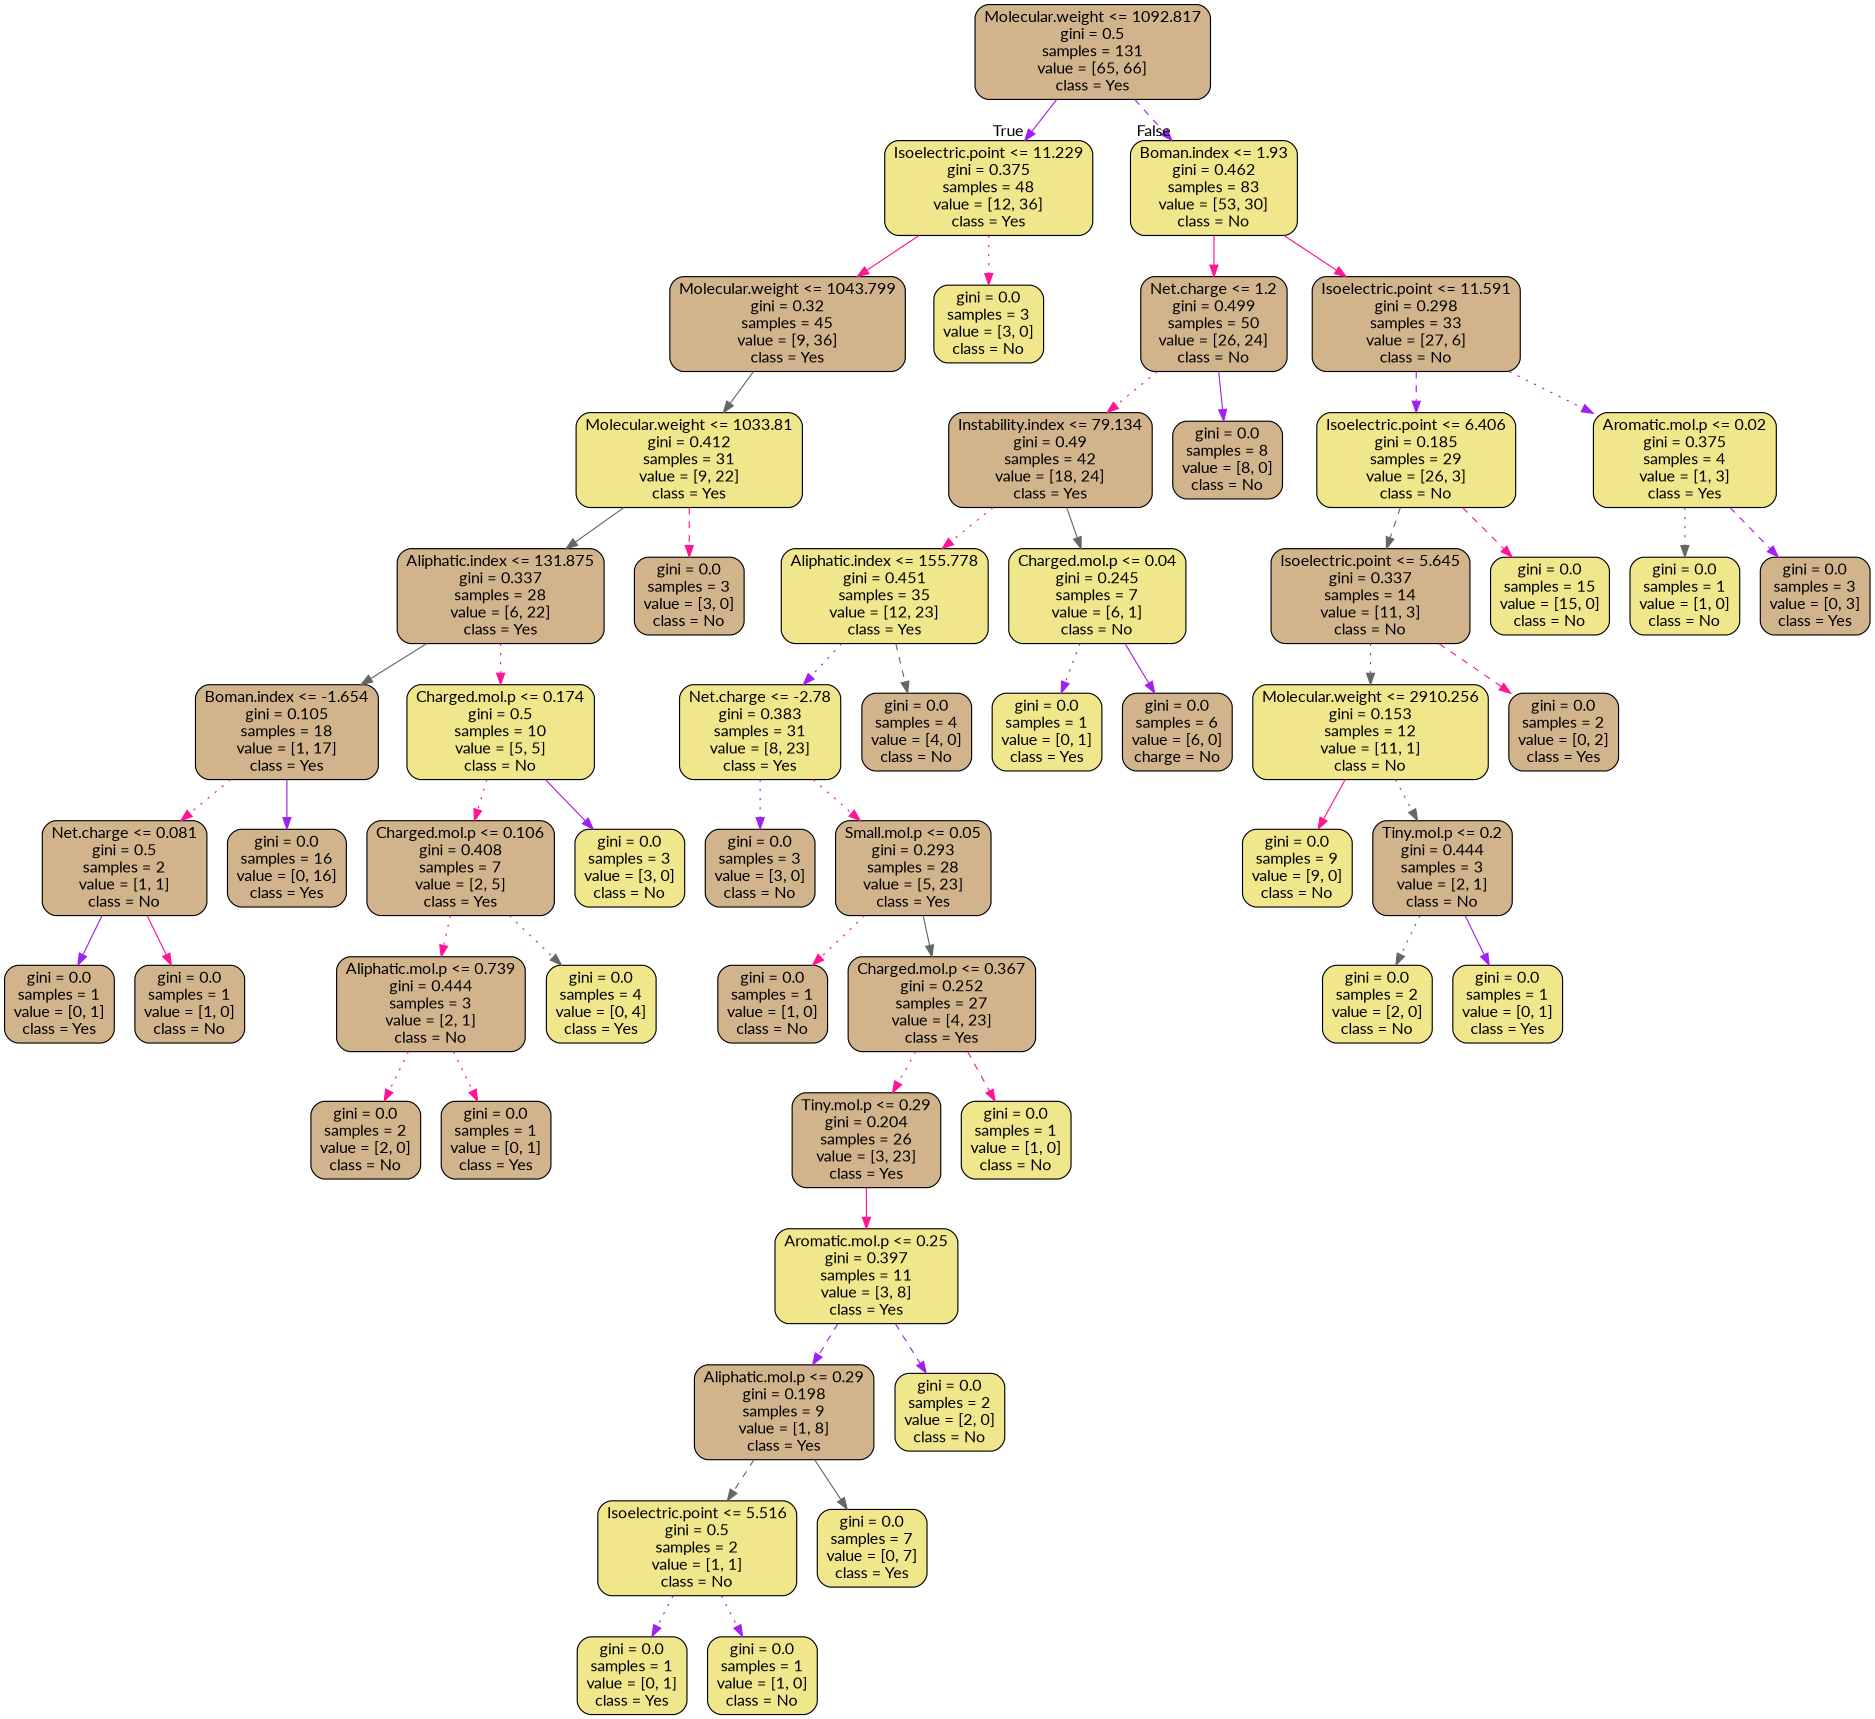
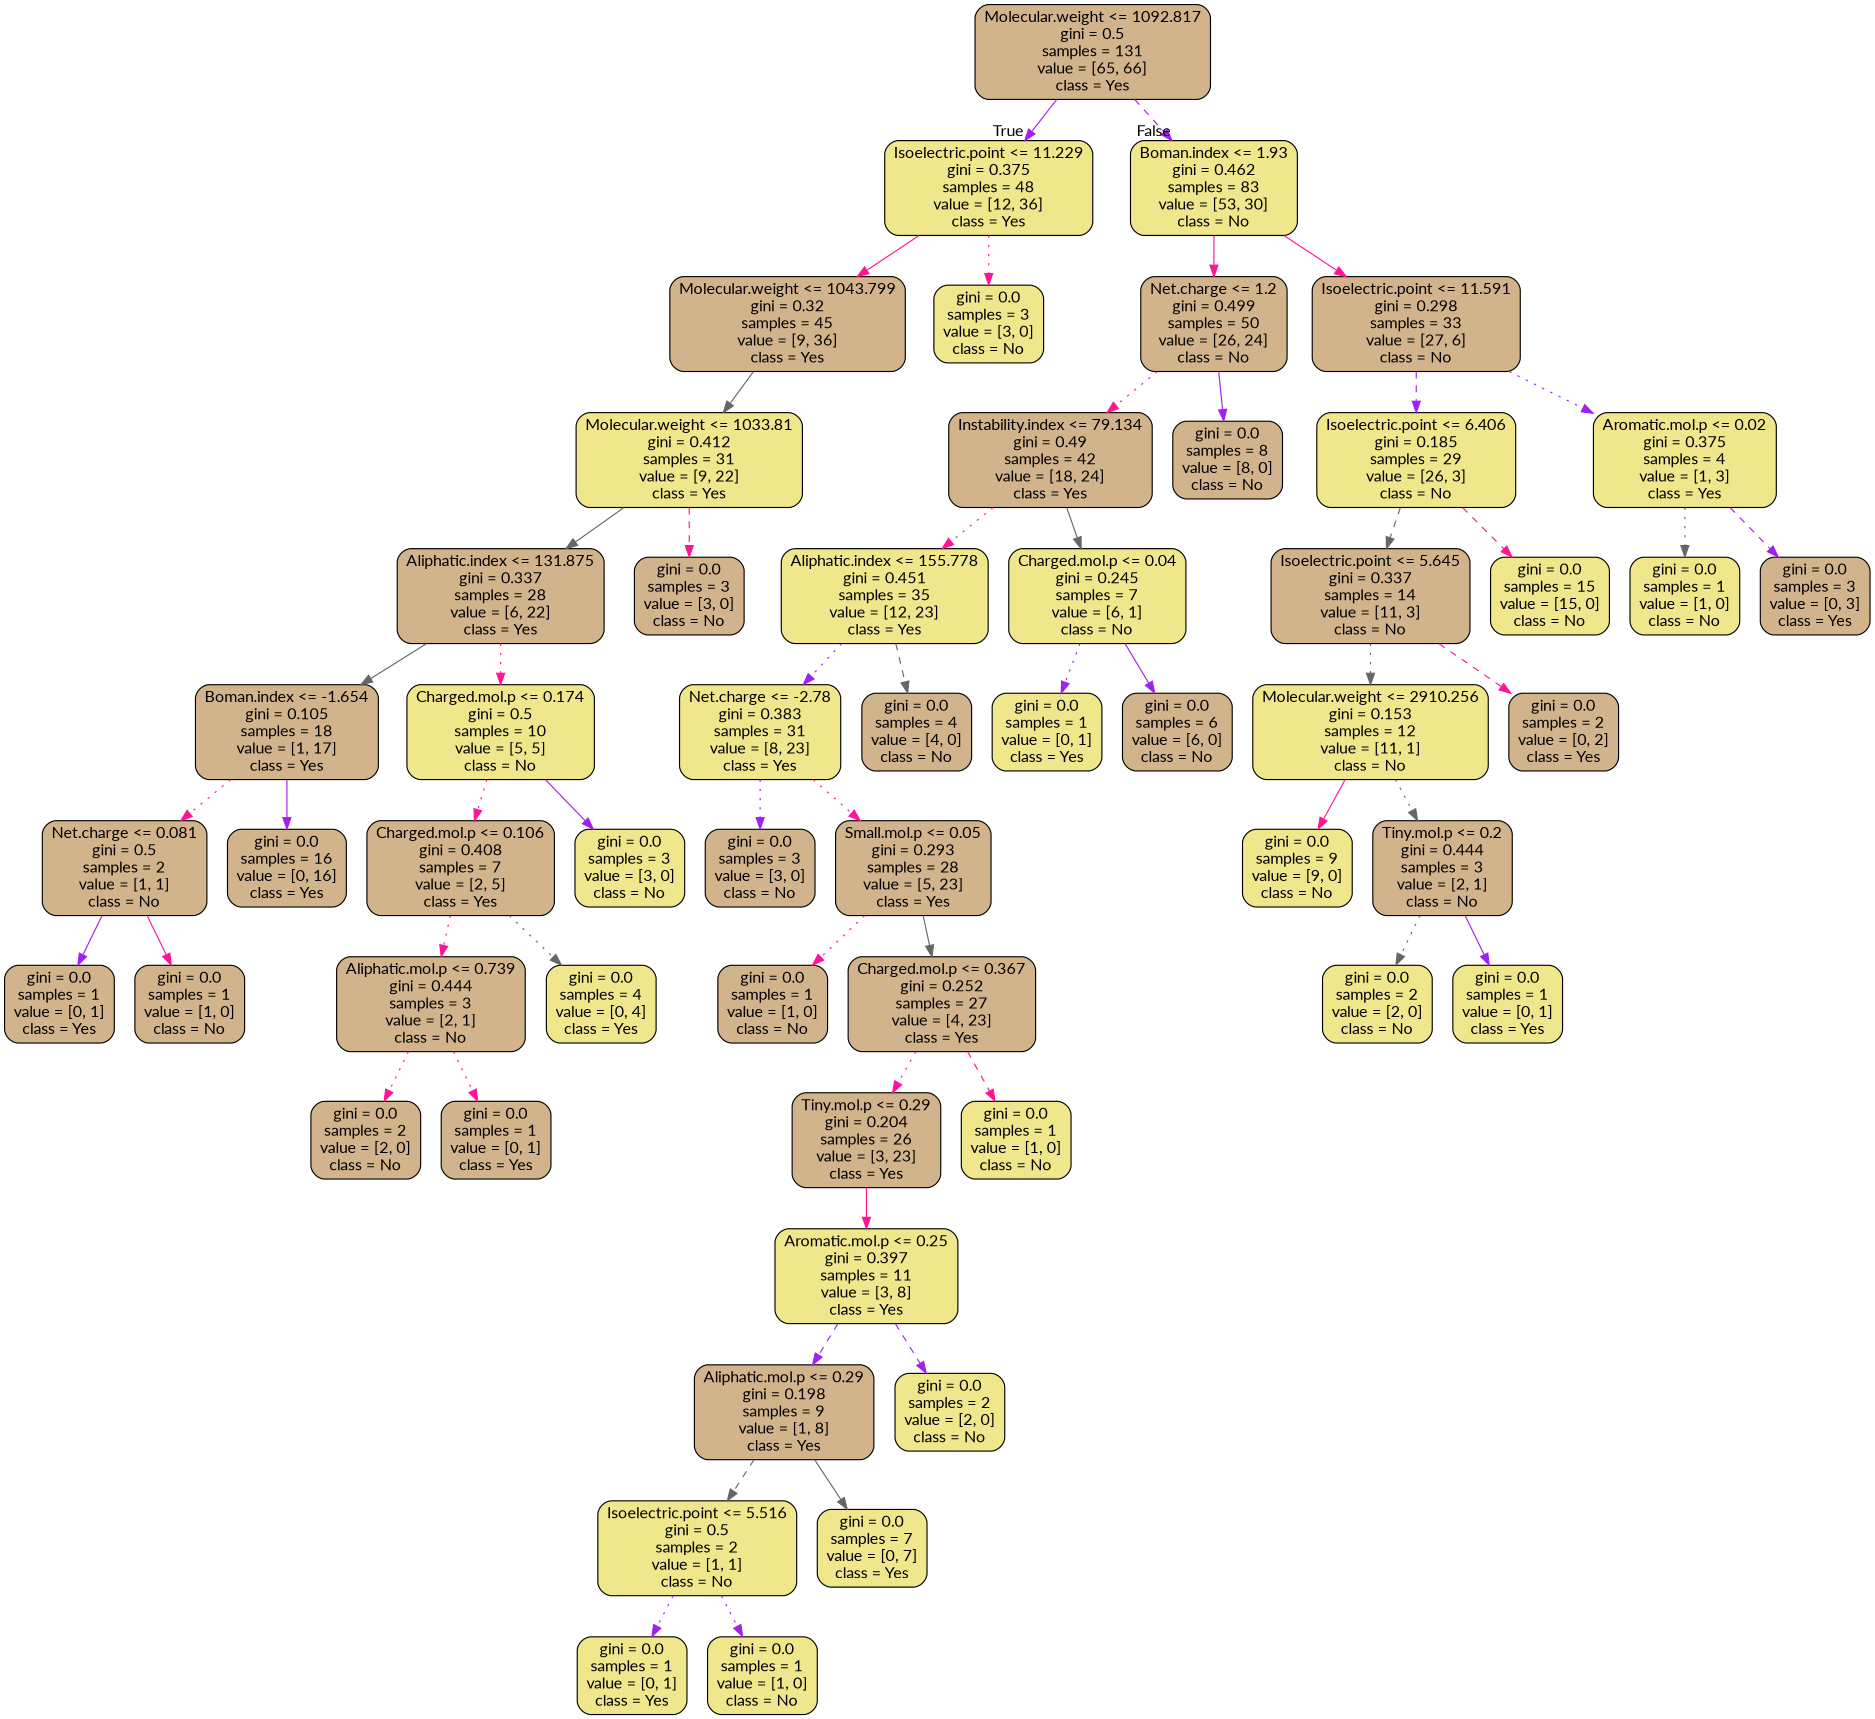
node "gini = 0.0 samples = 6 value = [6, 0] charge = No": label "gini = 0.0 samples = 6 value = [6, 0] charge = No" -> "gini = 0.0 samples = 6 value = [6, 0] class = No"
